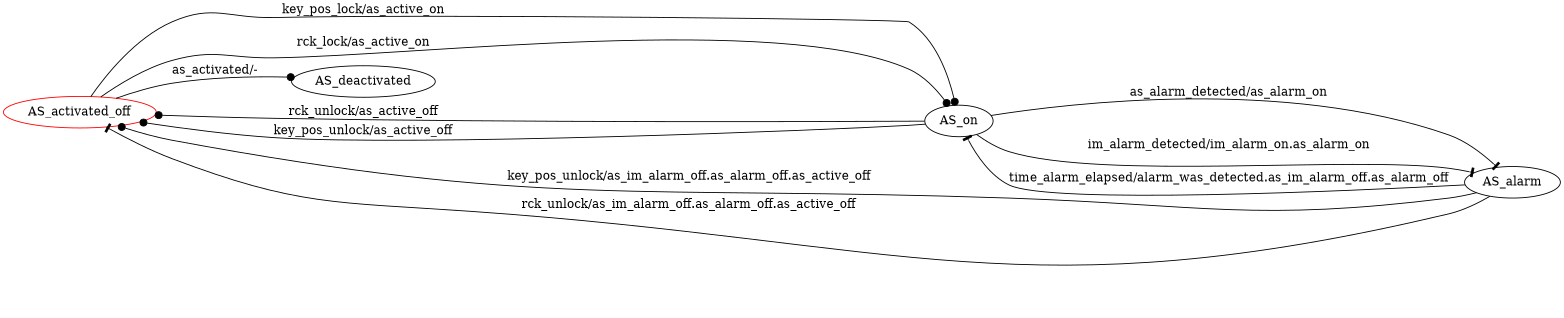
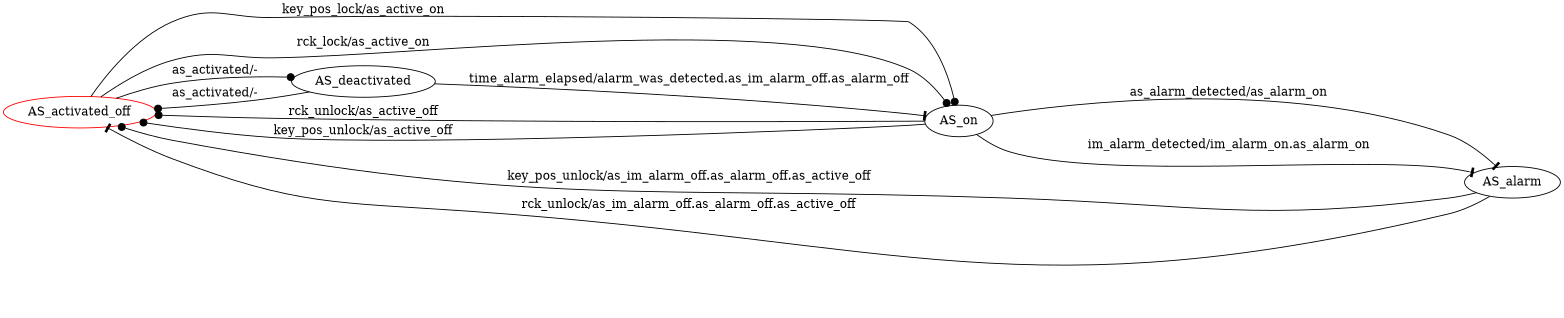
edge "AS_deactivated" -> "AS_activated_off": added, label "as_activated/-"
edge "AS_alarm" -> "AS_on": now "AS_deactivated" -> "AS_on"
